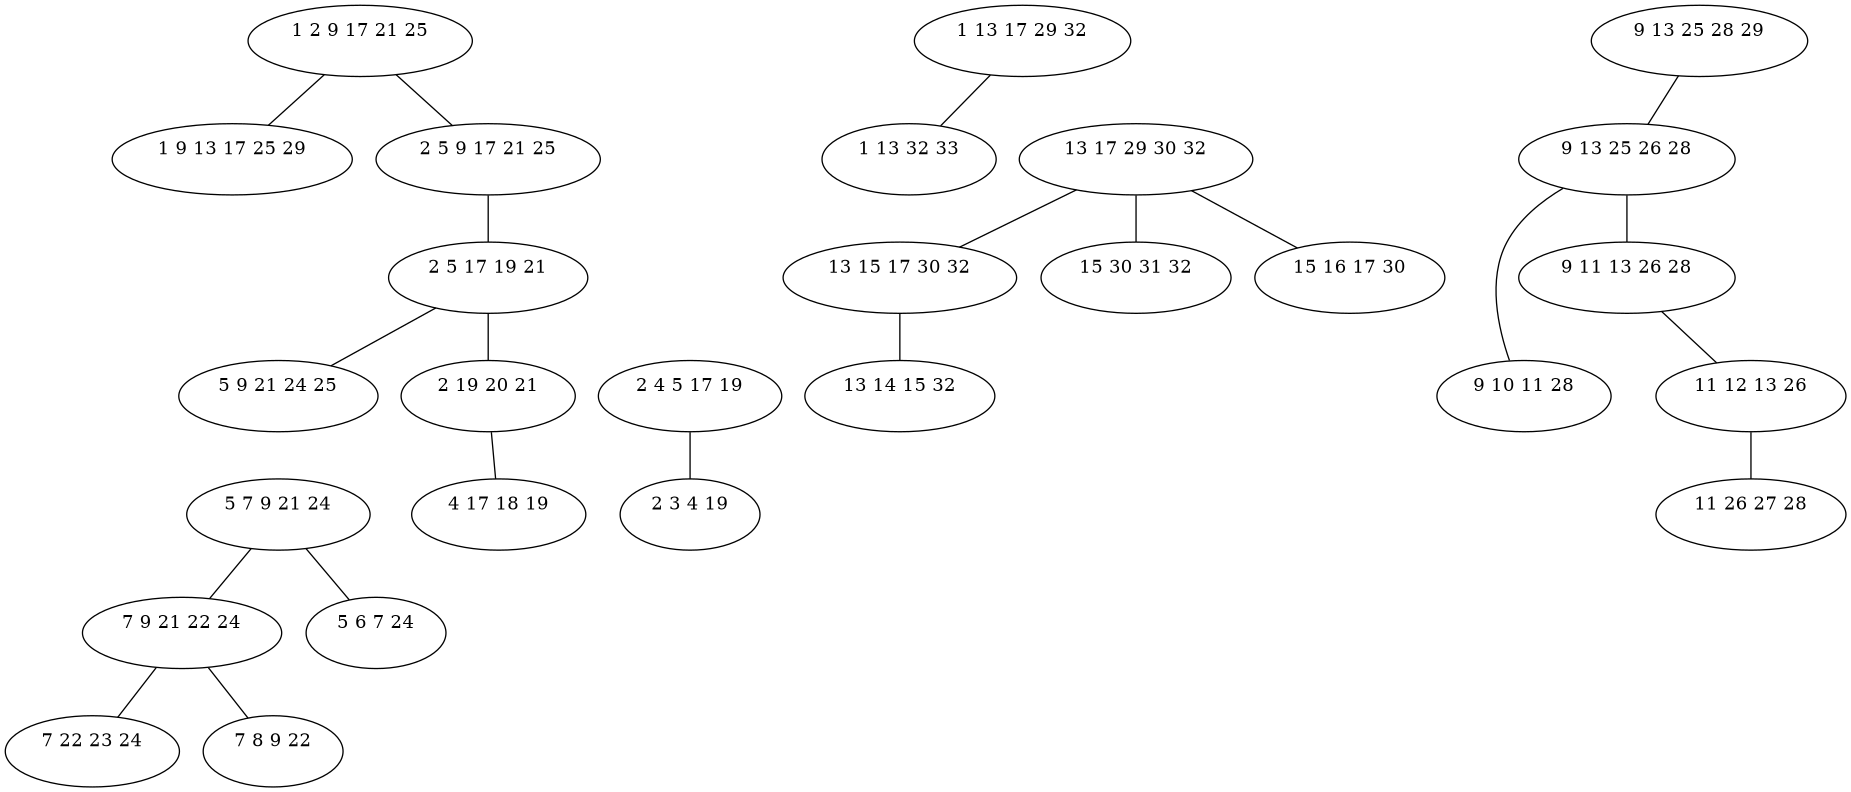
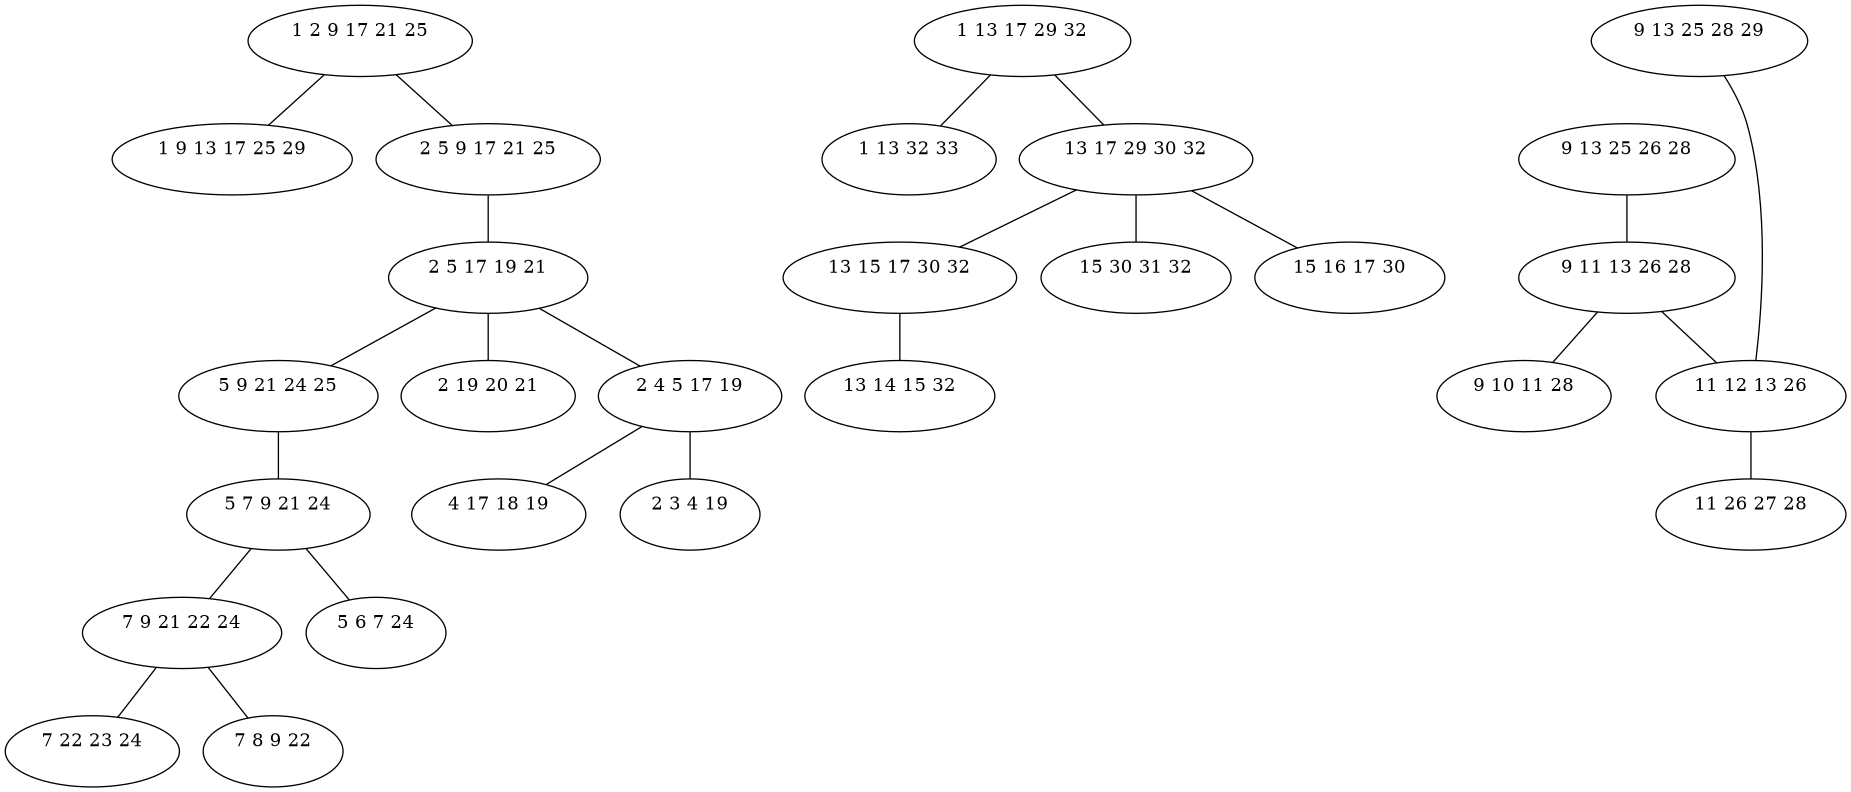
edge "1 13 17 29 32" -- "13 17 29 30 32": added
edge "9 13 25 28 29" -- "9 13 25 26 28": now "9 13 25 28 29" -- "11 12 13 26"
edge "9 13 25 26 28" -- "9 10 11 28": now "9 11 13 26 28" -- "9 10 11 28"
edge "2 5 17 19 21" -- "2 4 5 17 19": added
edge "5 9 21 24 25" -- "5 7 9 21 24": added
edge "2 19 20 21" -- "4 17 18 19": now "2 4 5 17 19" -- "4 17 18 19"
